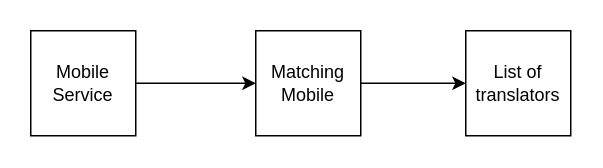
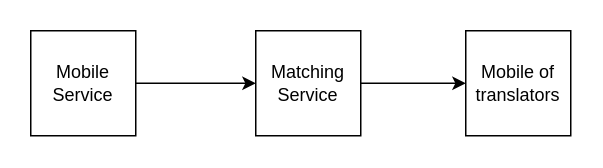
node "Matching Mobile": label "Matching Mobile" -> "Matching Service"
node "List of translators": label "List of translators" -> "Mobile of translators"
